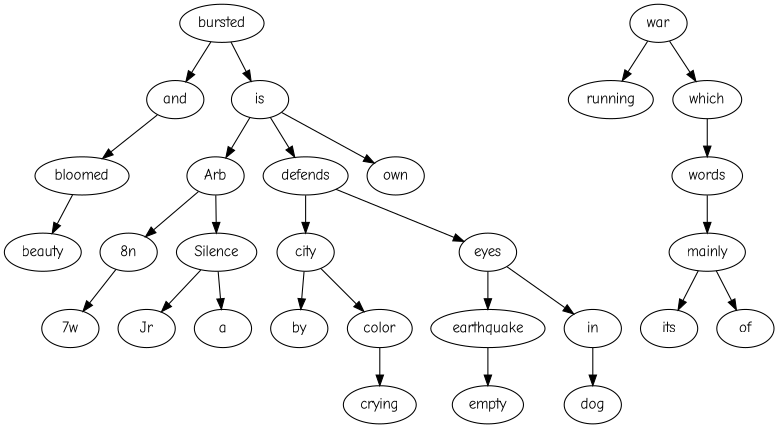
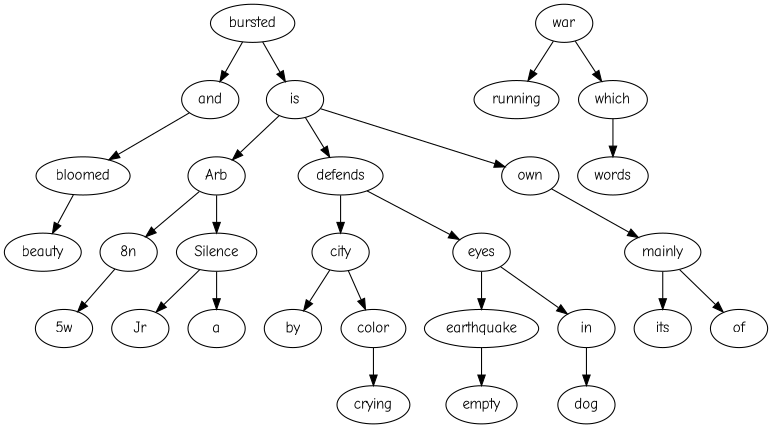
edge "words" -> "mainly": now "own" -> "mainly"
node "7w": label "7w" -> "5w"
